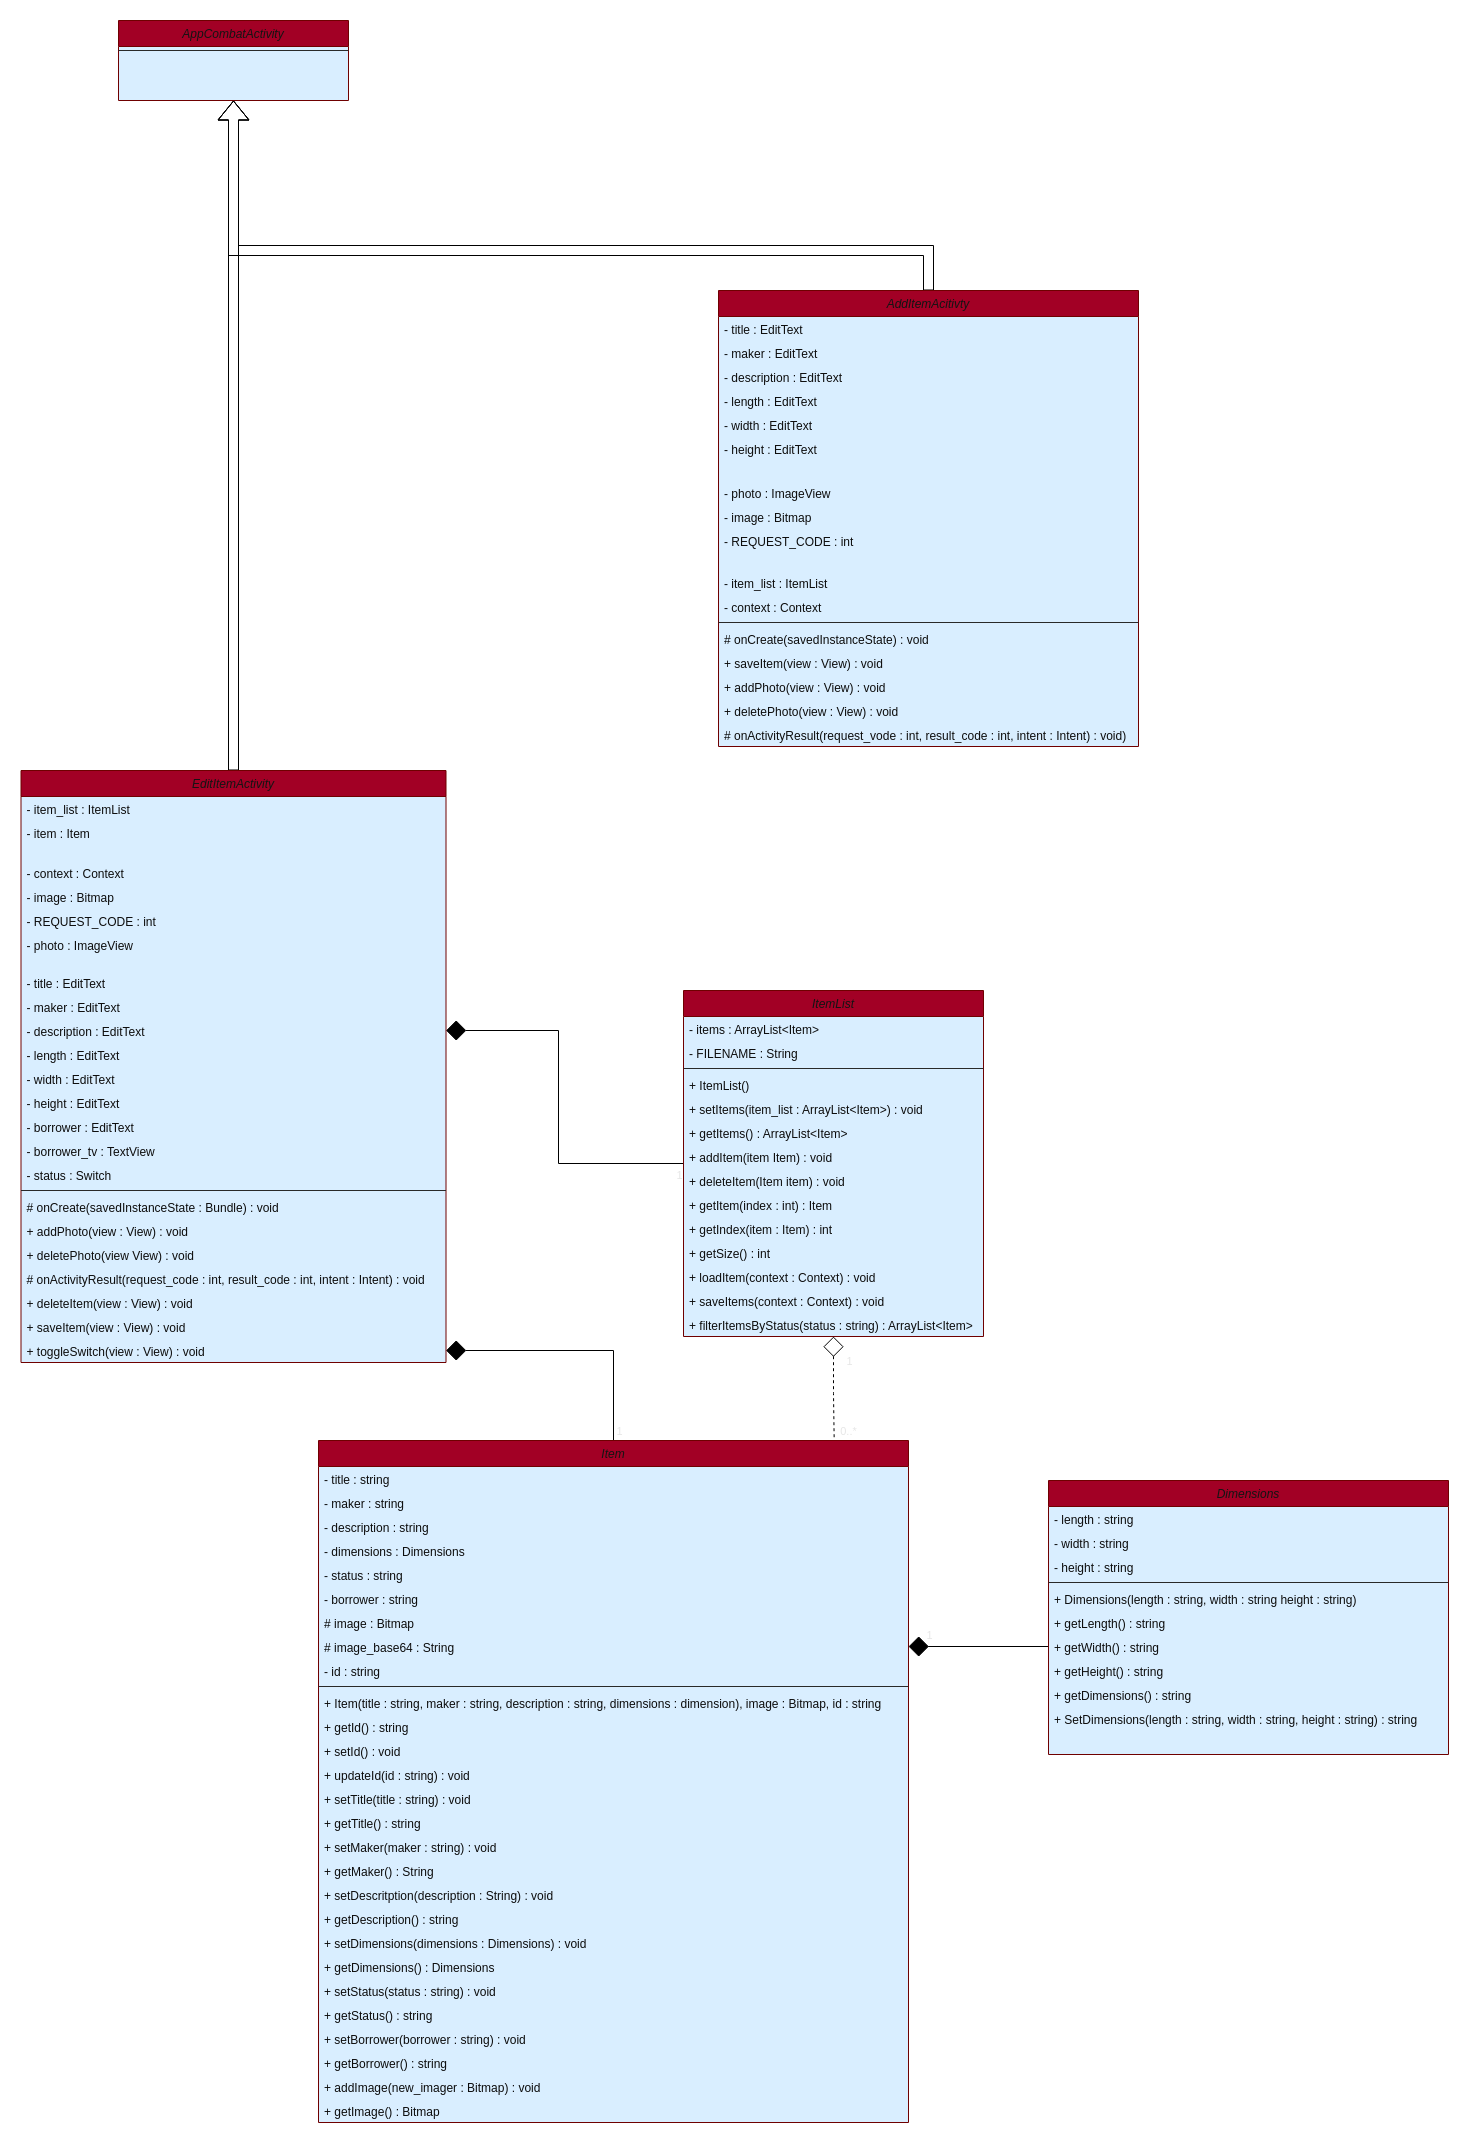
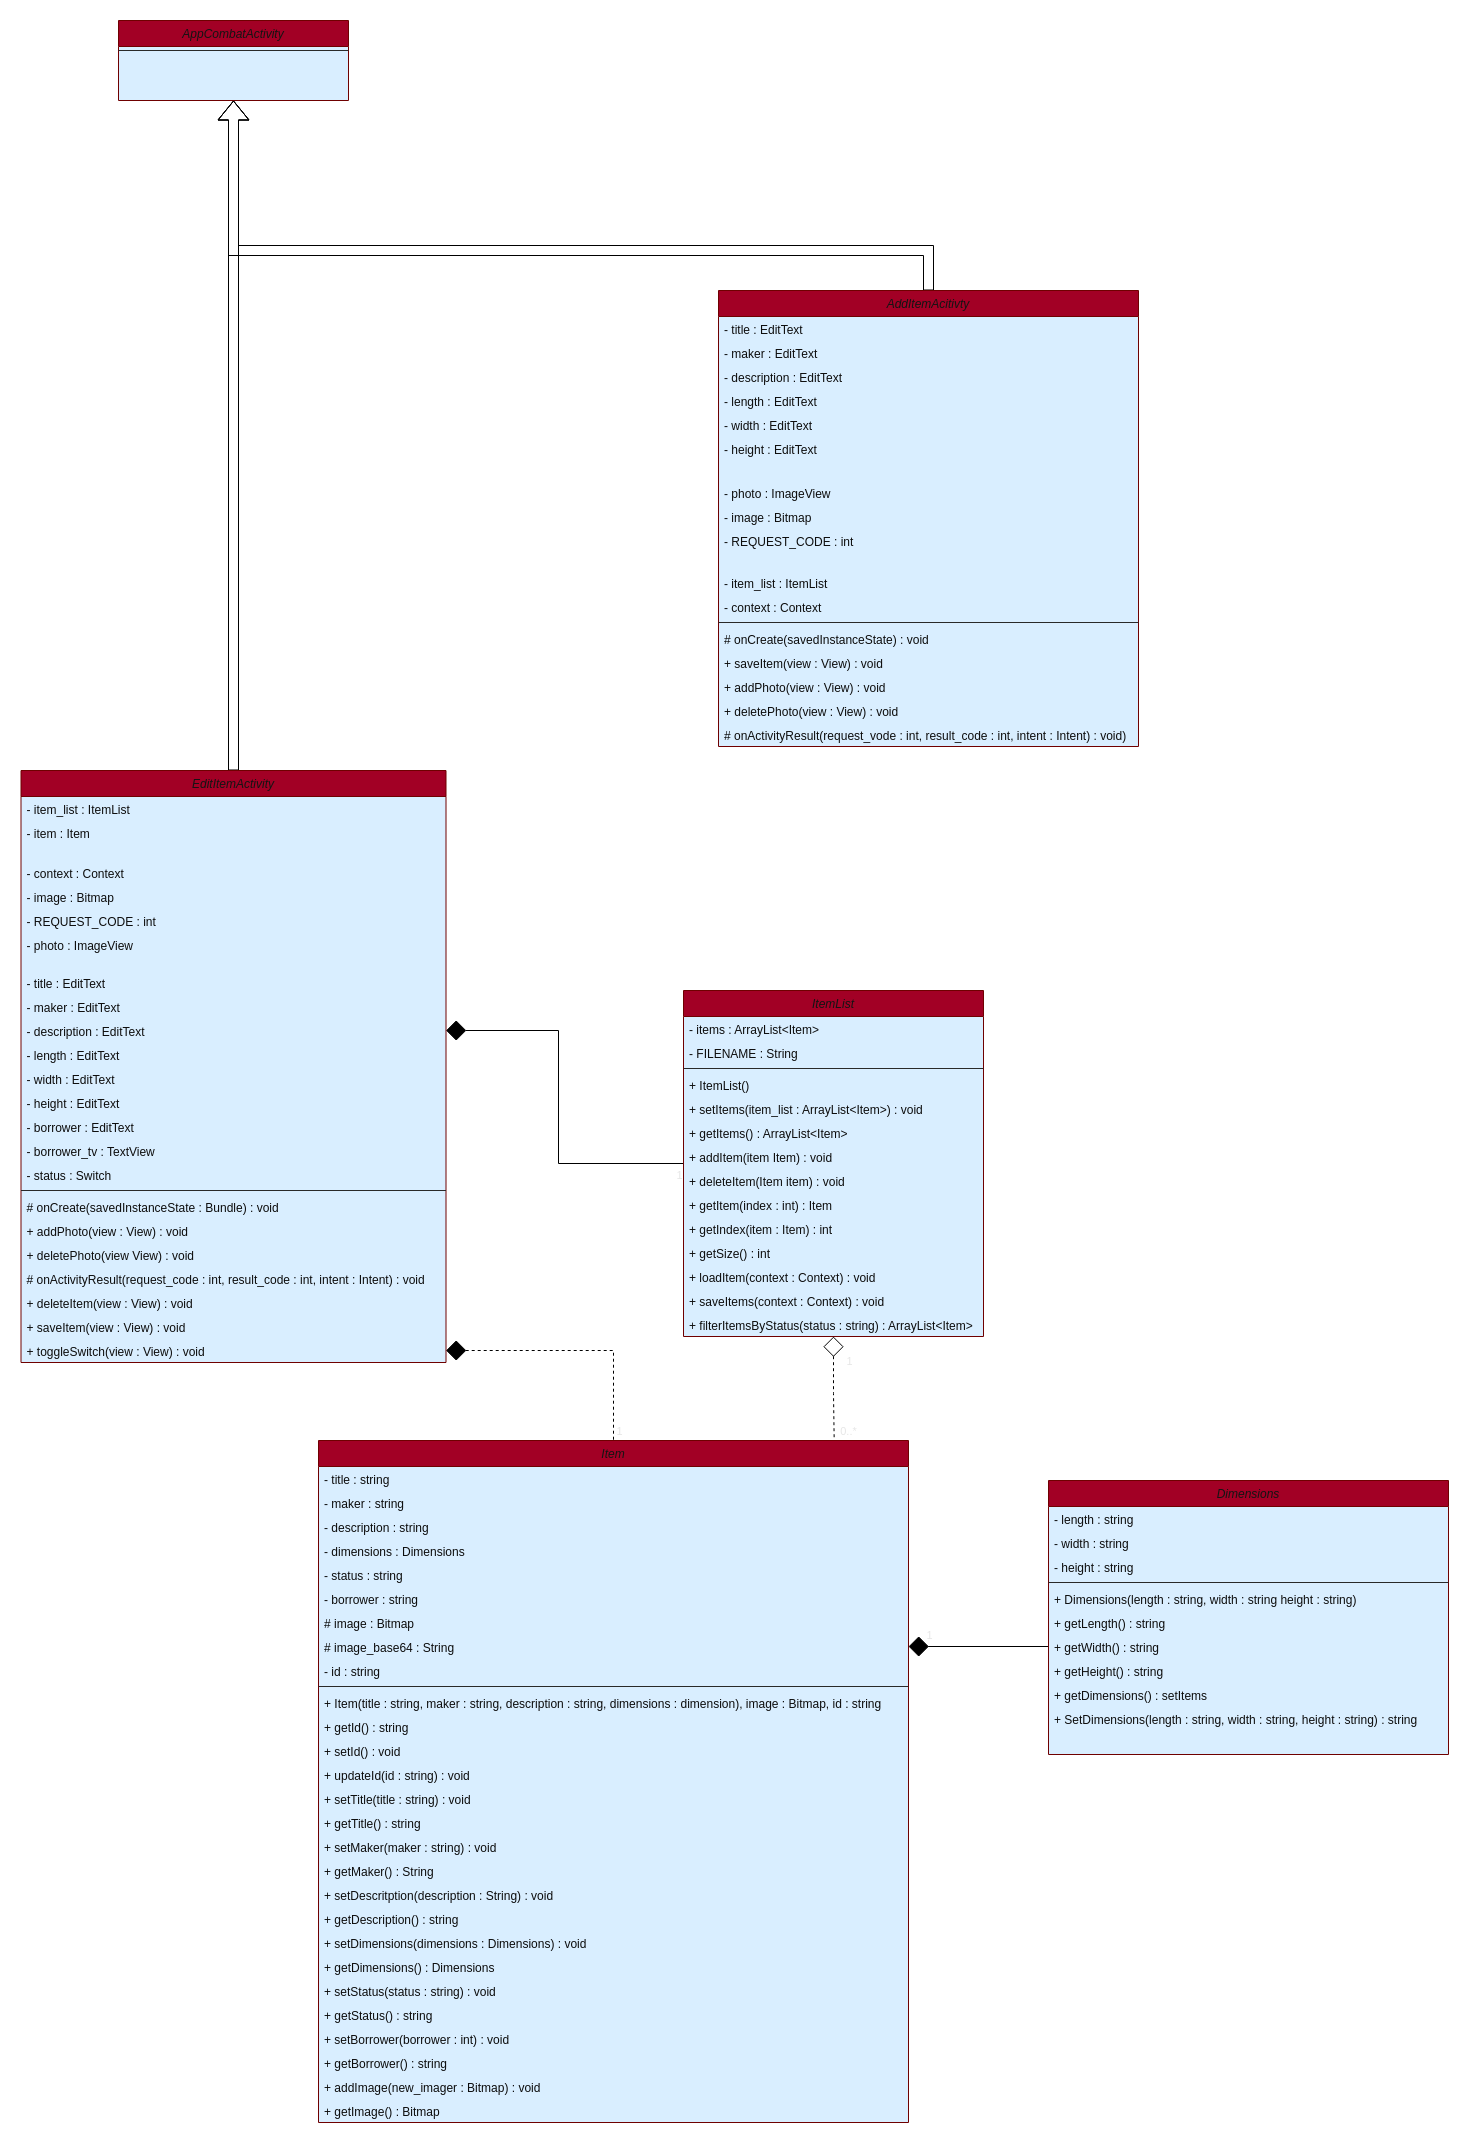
edge "Item" -> "+ toggleSwitch(view : View) : void": style solid -> dashed
node "+ getDimensions() : string": label "+ getDimensions() : string" -> "+ getDimensions() : setItems"
node "+ setBorrower(borrower : string) : void": label "+ setBorrower(borrower : string) : void" -> "+ setBorrower(borrower : int) : void"
